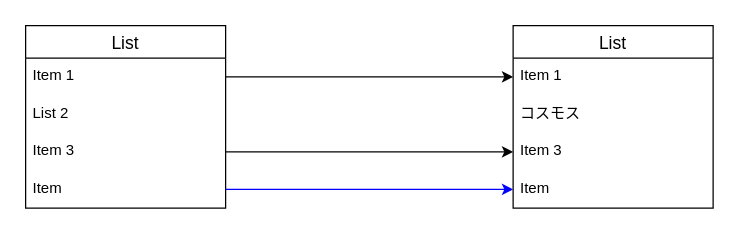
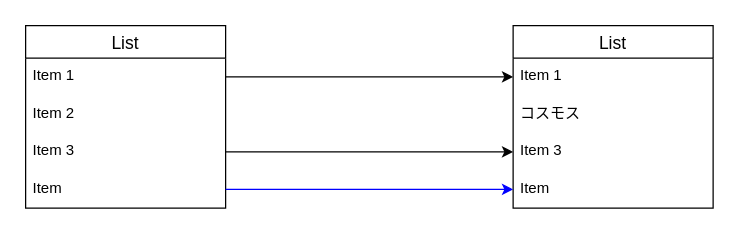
node "List 2": label "List 2" -> "Item 2"
